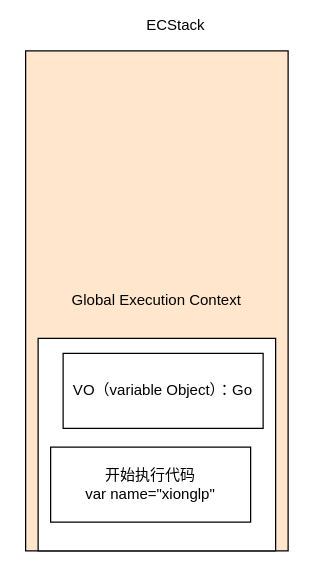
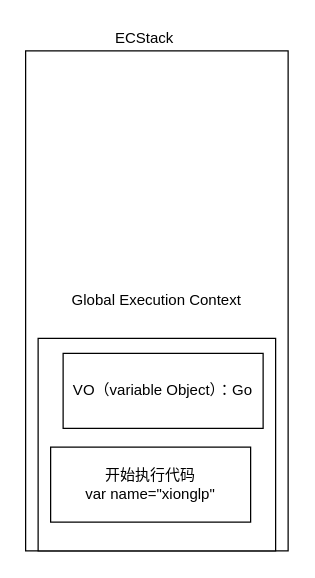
node "ECStack": moved (182, 26) -> (151, 38)
node "Global Execution Context": fillcolor #ffe6cc -> #ffffff
